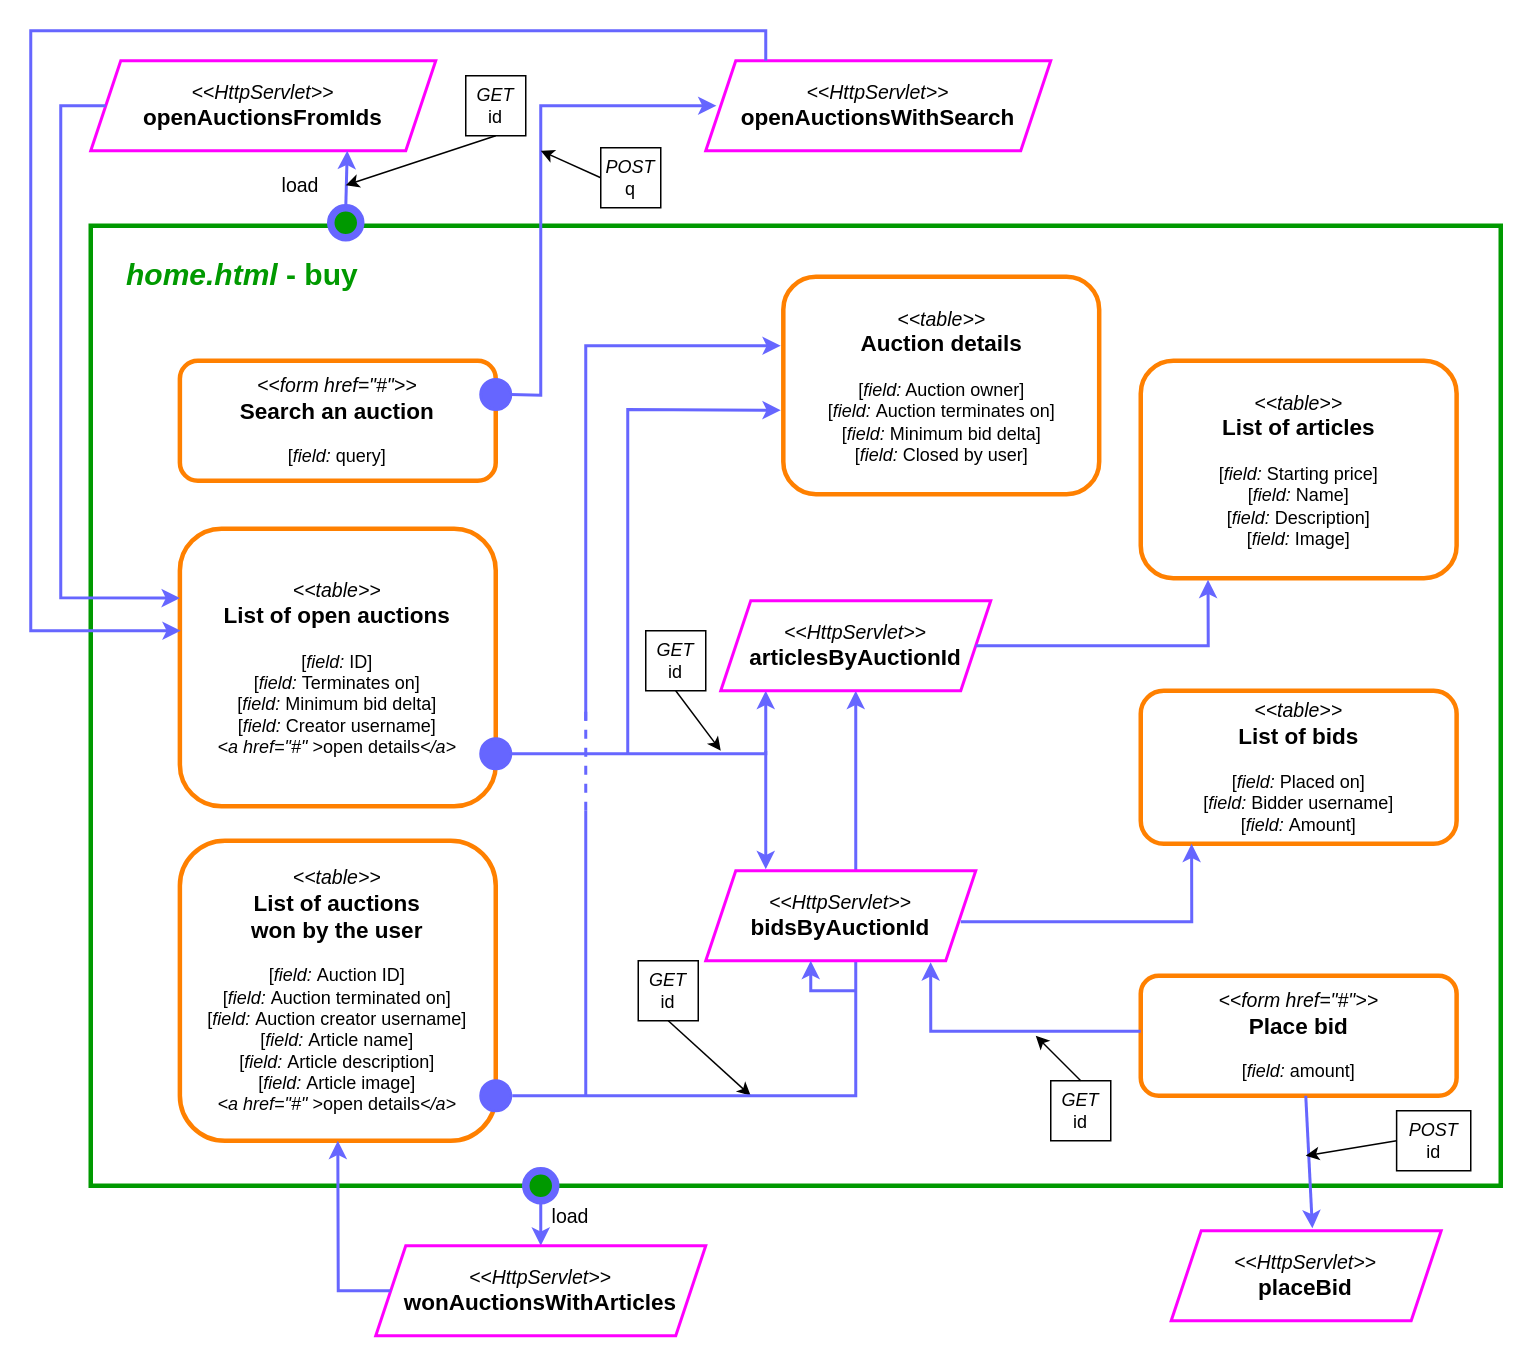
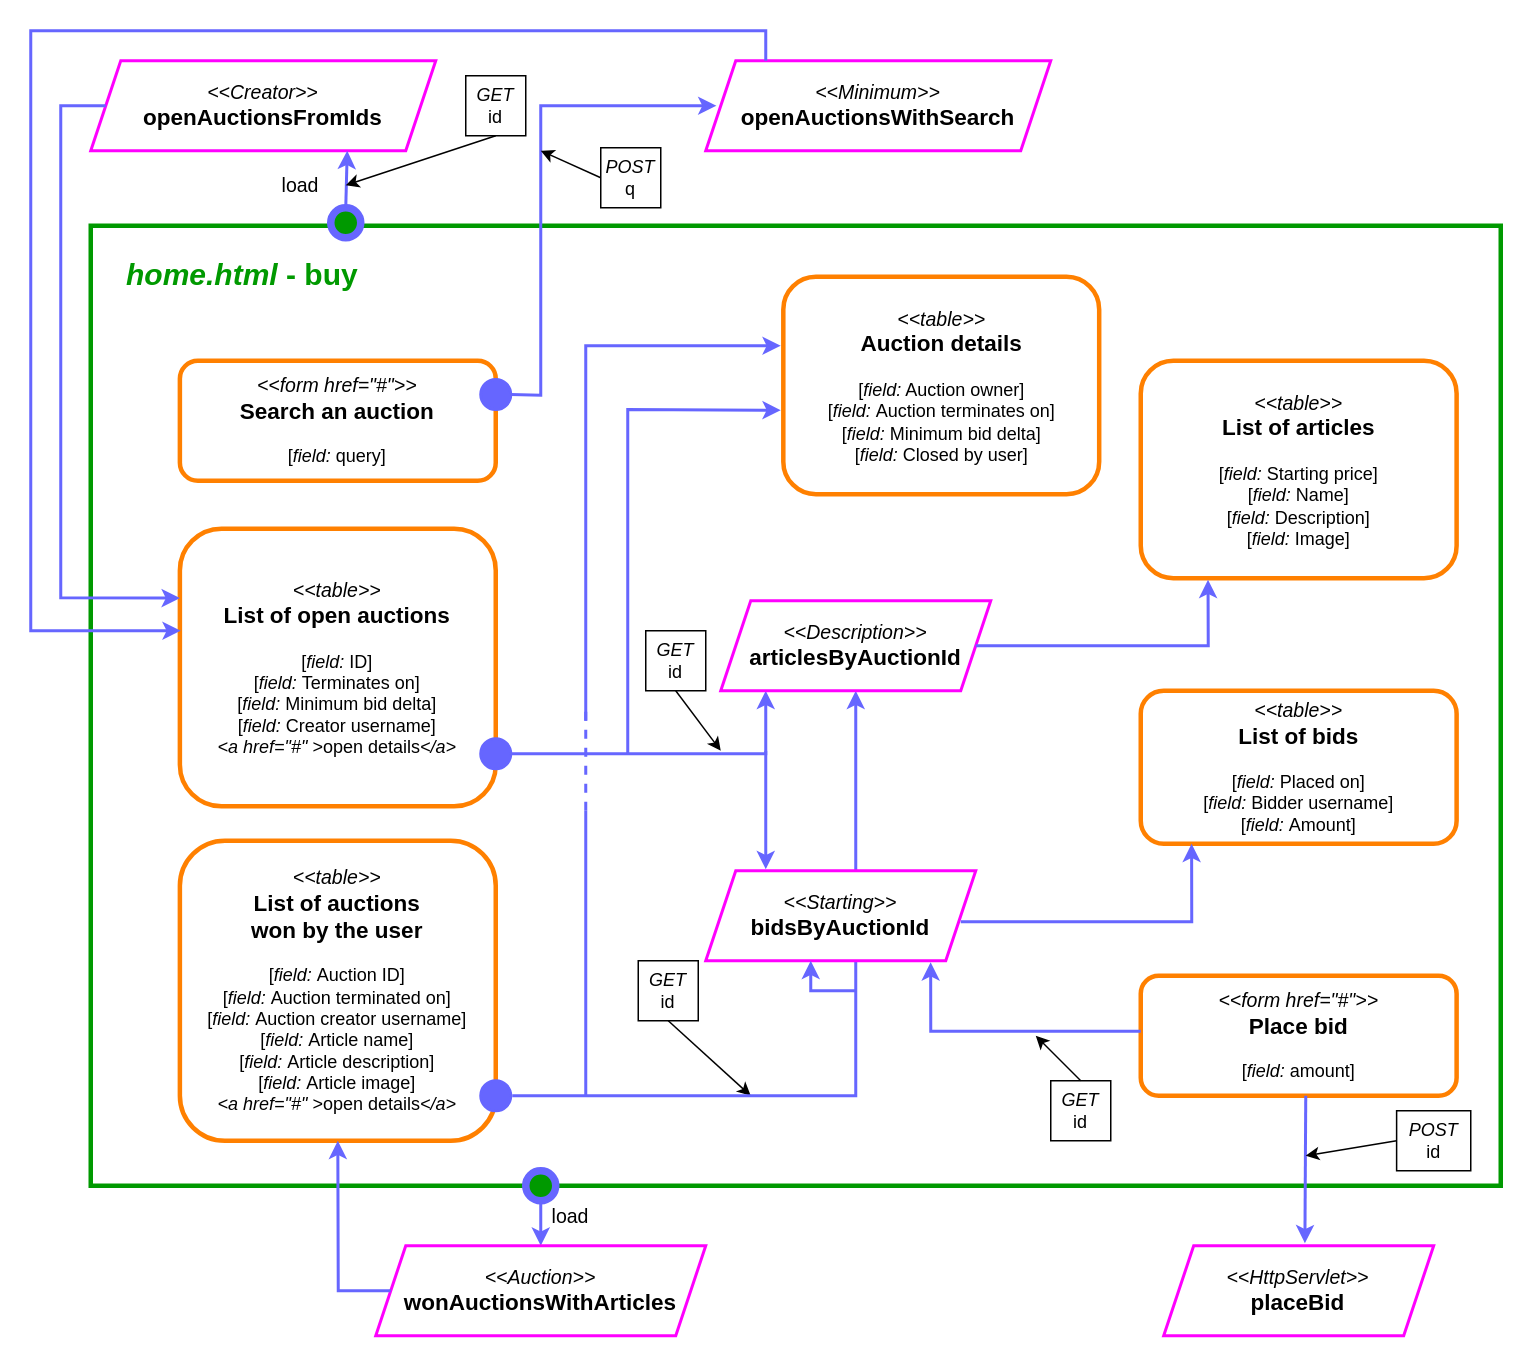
node "<<HttpServlet>> openAuctionsFromIds": label "<<HttpServlet>> openAuctionsFromIds" -> "<<Creator>> openAuctionsFromIds"
node "<<HttpServlet>> openAuctionsWithSearch": label "<<HttpServlet>> openAuctionsWithSearch" -> "<<Minimum>> openAuctionsWithSearch"
node "<<HttpServlet>> articlesByAuctionId": label "<<HttpServlet>> articlesByAuctionId" -> "<<Description>> articlesByAuctionId"
node "<<HttpServlet>> bidsByAuctionId": label "<<HttpServlet>> bidsByAuctionId" -> "<<Starting>> bidsByAuctionId"
node "<<HttpServlet>> placeBid": moved (1306, 1276) -> (1299, 1291)
node "<<HttpServlet>> wonAuctionsWithArticles": label "<<HttpServlet>> wonAuctionsWithArticles" -> "<<Auction>> wonAuctionsWithArticles"
